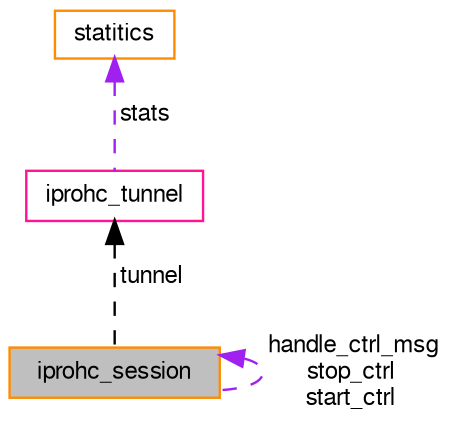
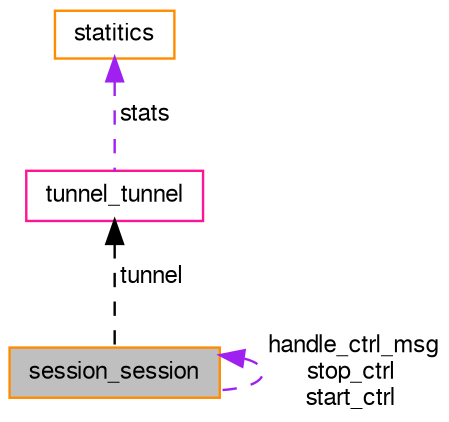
node "iprohc_tunnel": label "iprohc_tunnel" -> "tunnel_tunnel"
node "iprohc_session": label "iprohc_session" -> "session_session"
